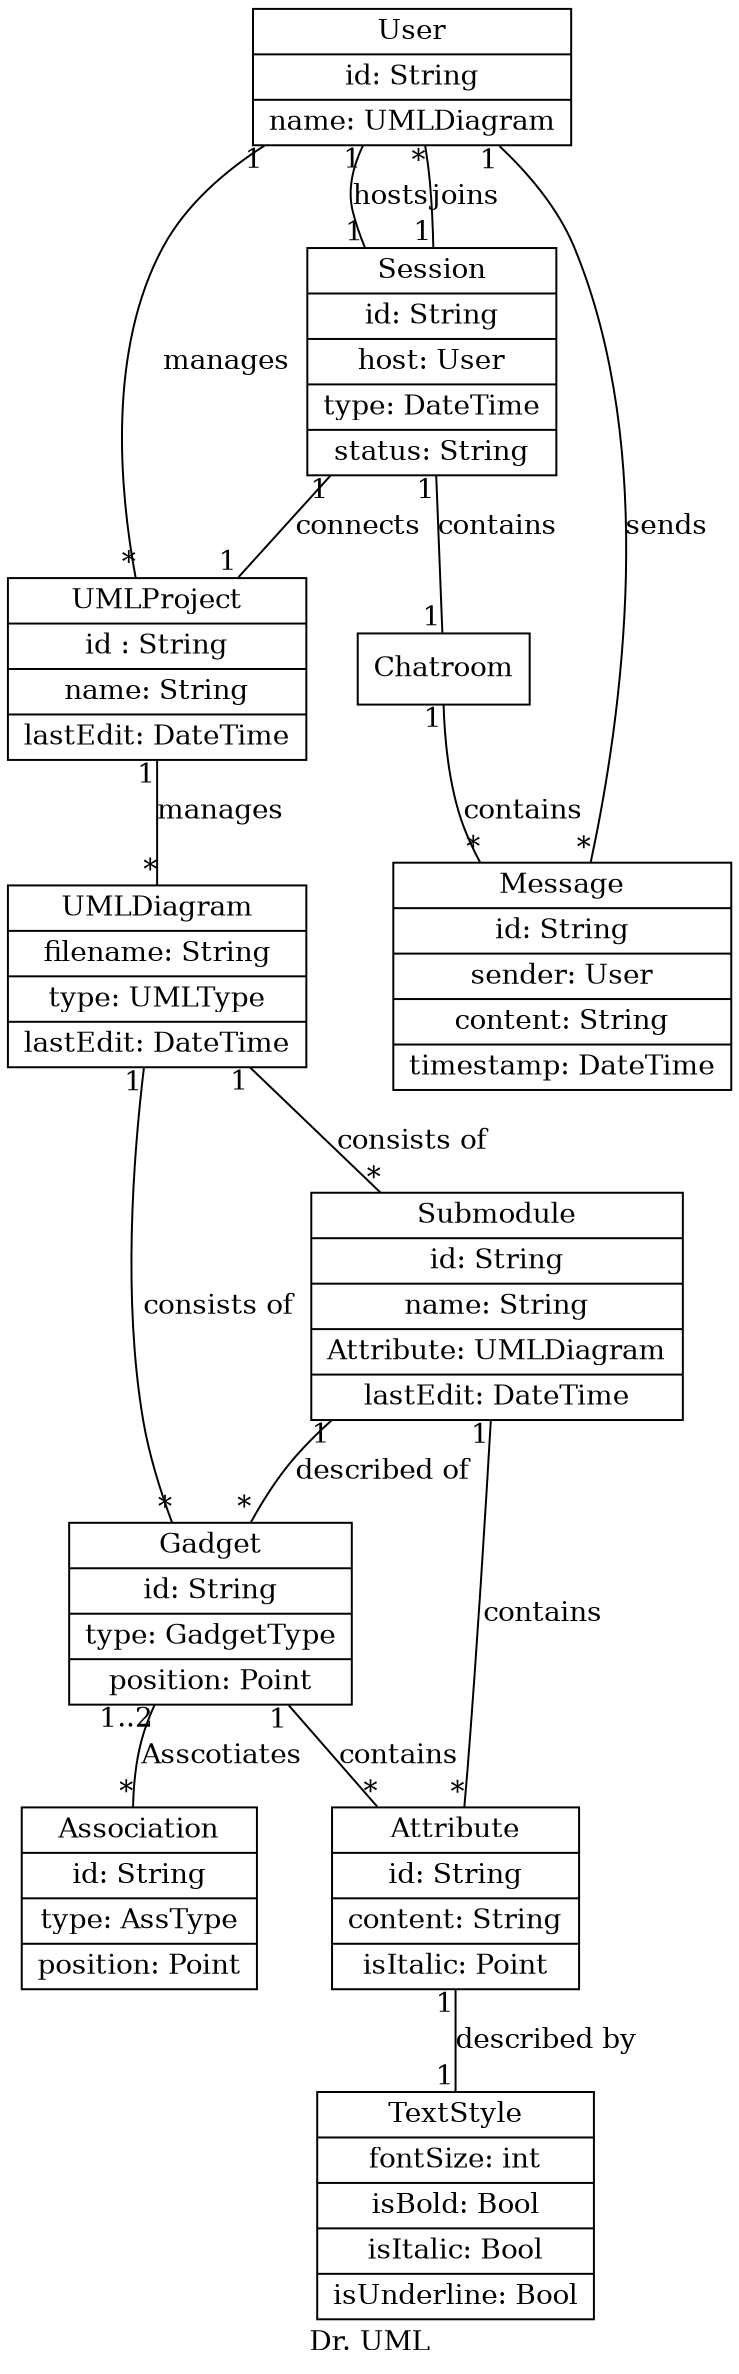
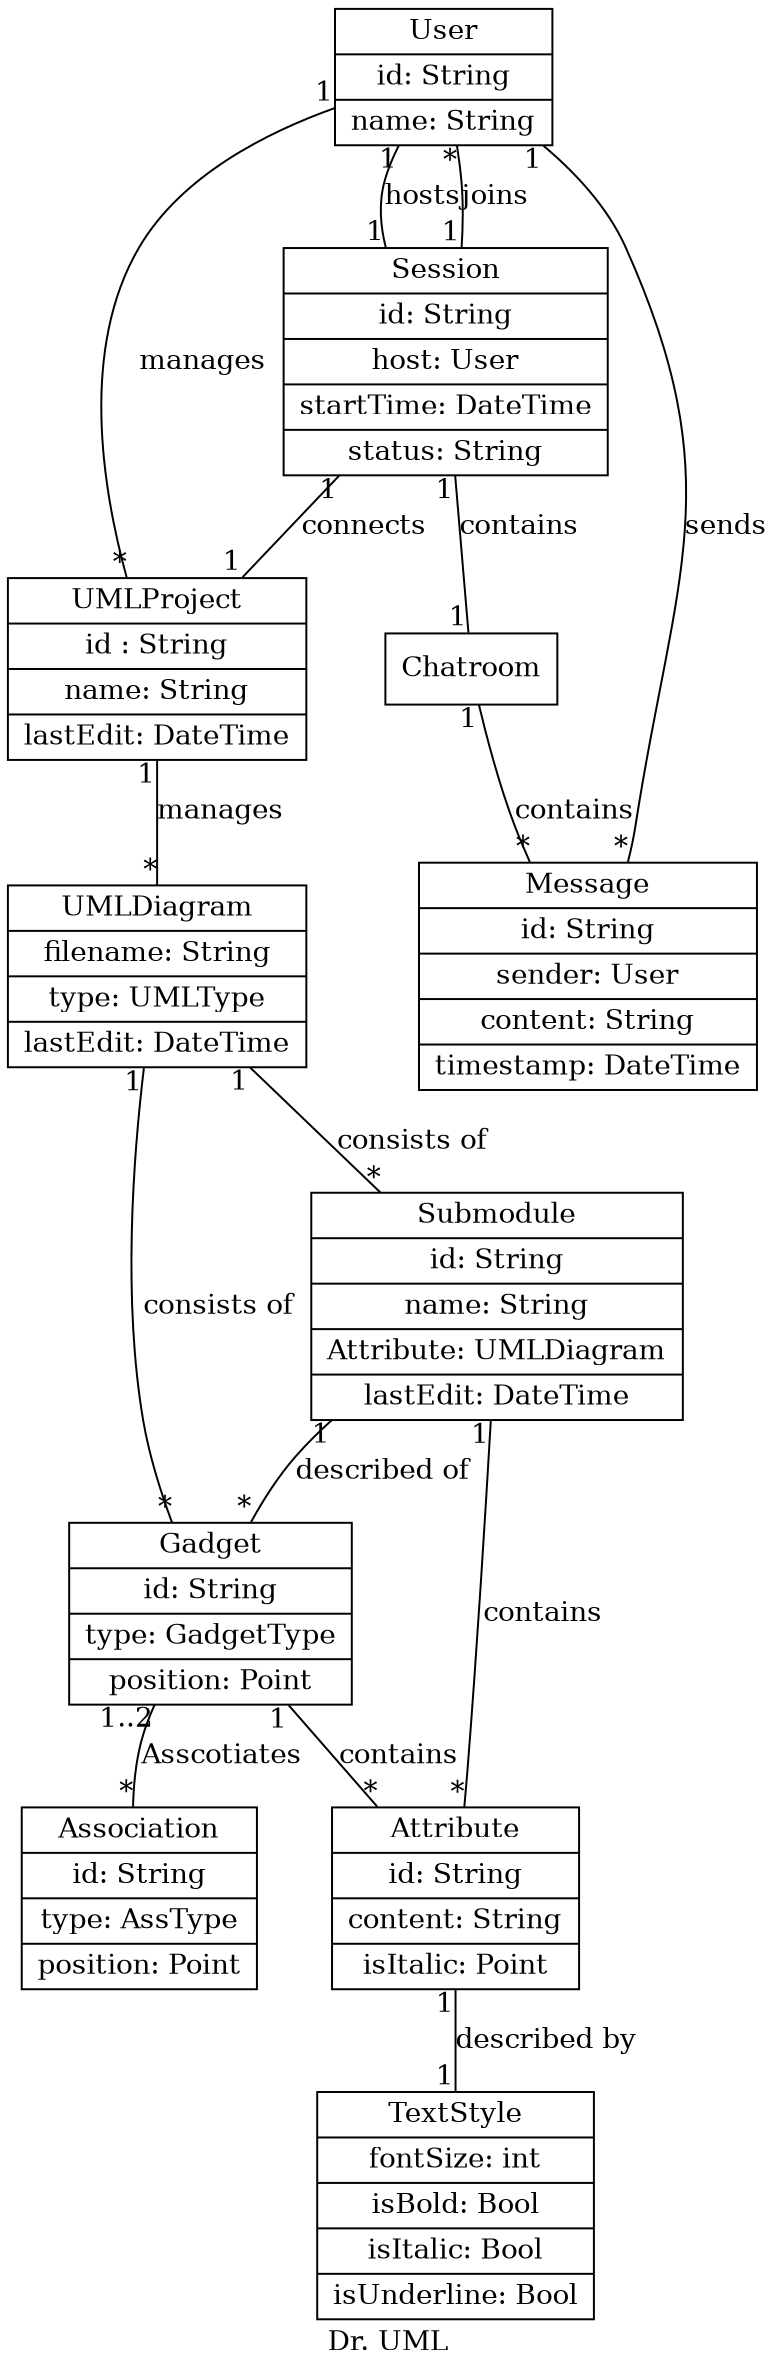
node "User": text "name: UMLDiagram" -> "name: String"
node "Session": text "type: DateTime" -> "startTime: DateTime"
